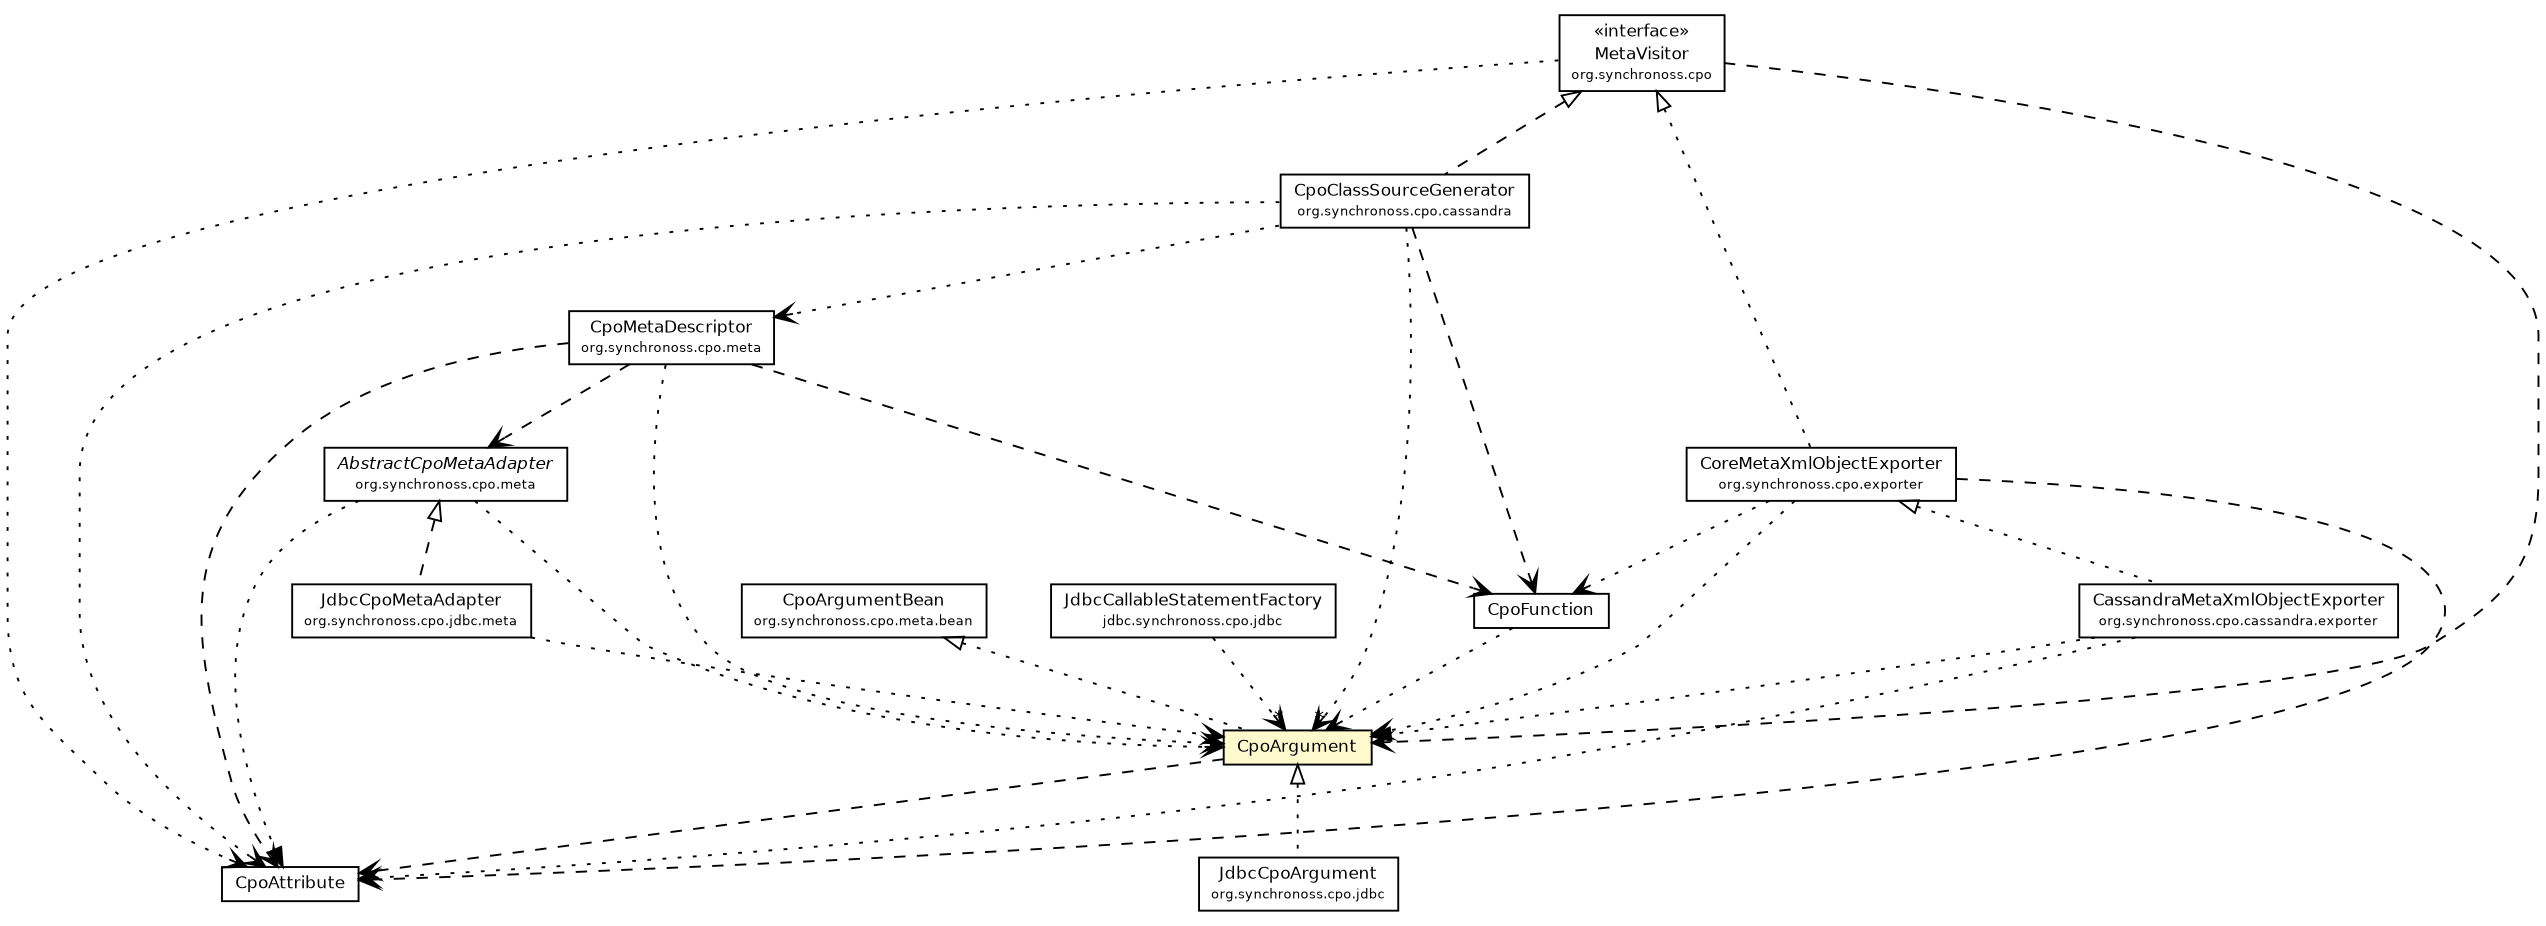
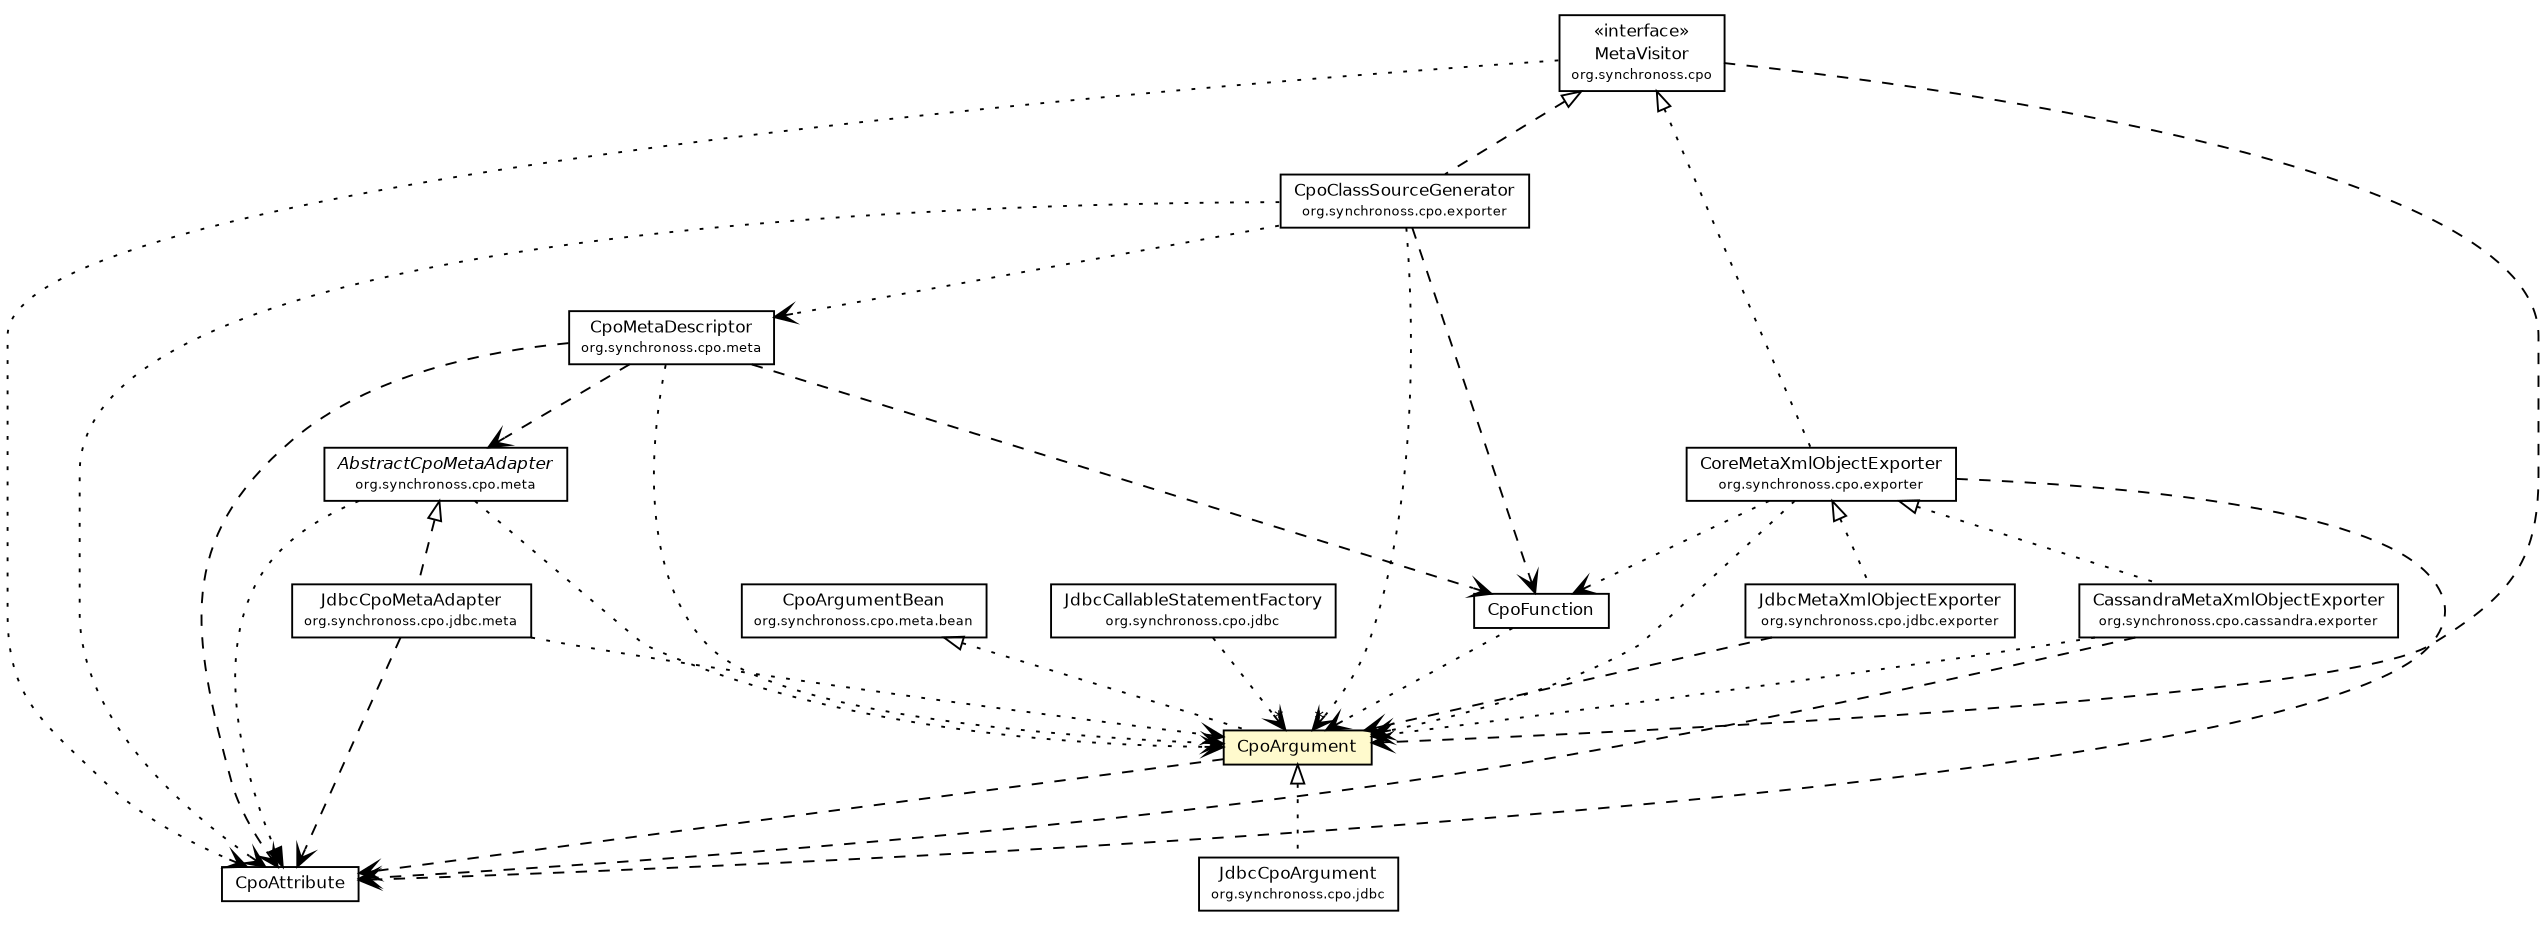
node "CpoClassSourceGenerator": text "org.synchronoss.cpo.cassandra" -> "org.synchronoss.cpo.exporter"
node "JdbcMetaXmlObjectExporter": added
node "JdbcCallableStatementFactory": text "jdbc.synchronoss.cpo.jdbc" -> "org.synchronoss.cpo.jdbc"
edge "CassandraMetaXmlObjectExporter" -> "CpoArgument": arrowhead normal -> open
edge "JdbcCpoMetaAdapter" -> "CpoAttribute": added
edge "CassandraMetaXmlObjectExporter" -> "CpoAttribute": style dotted -> dashed
